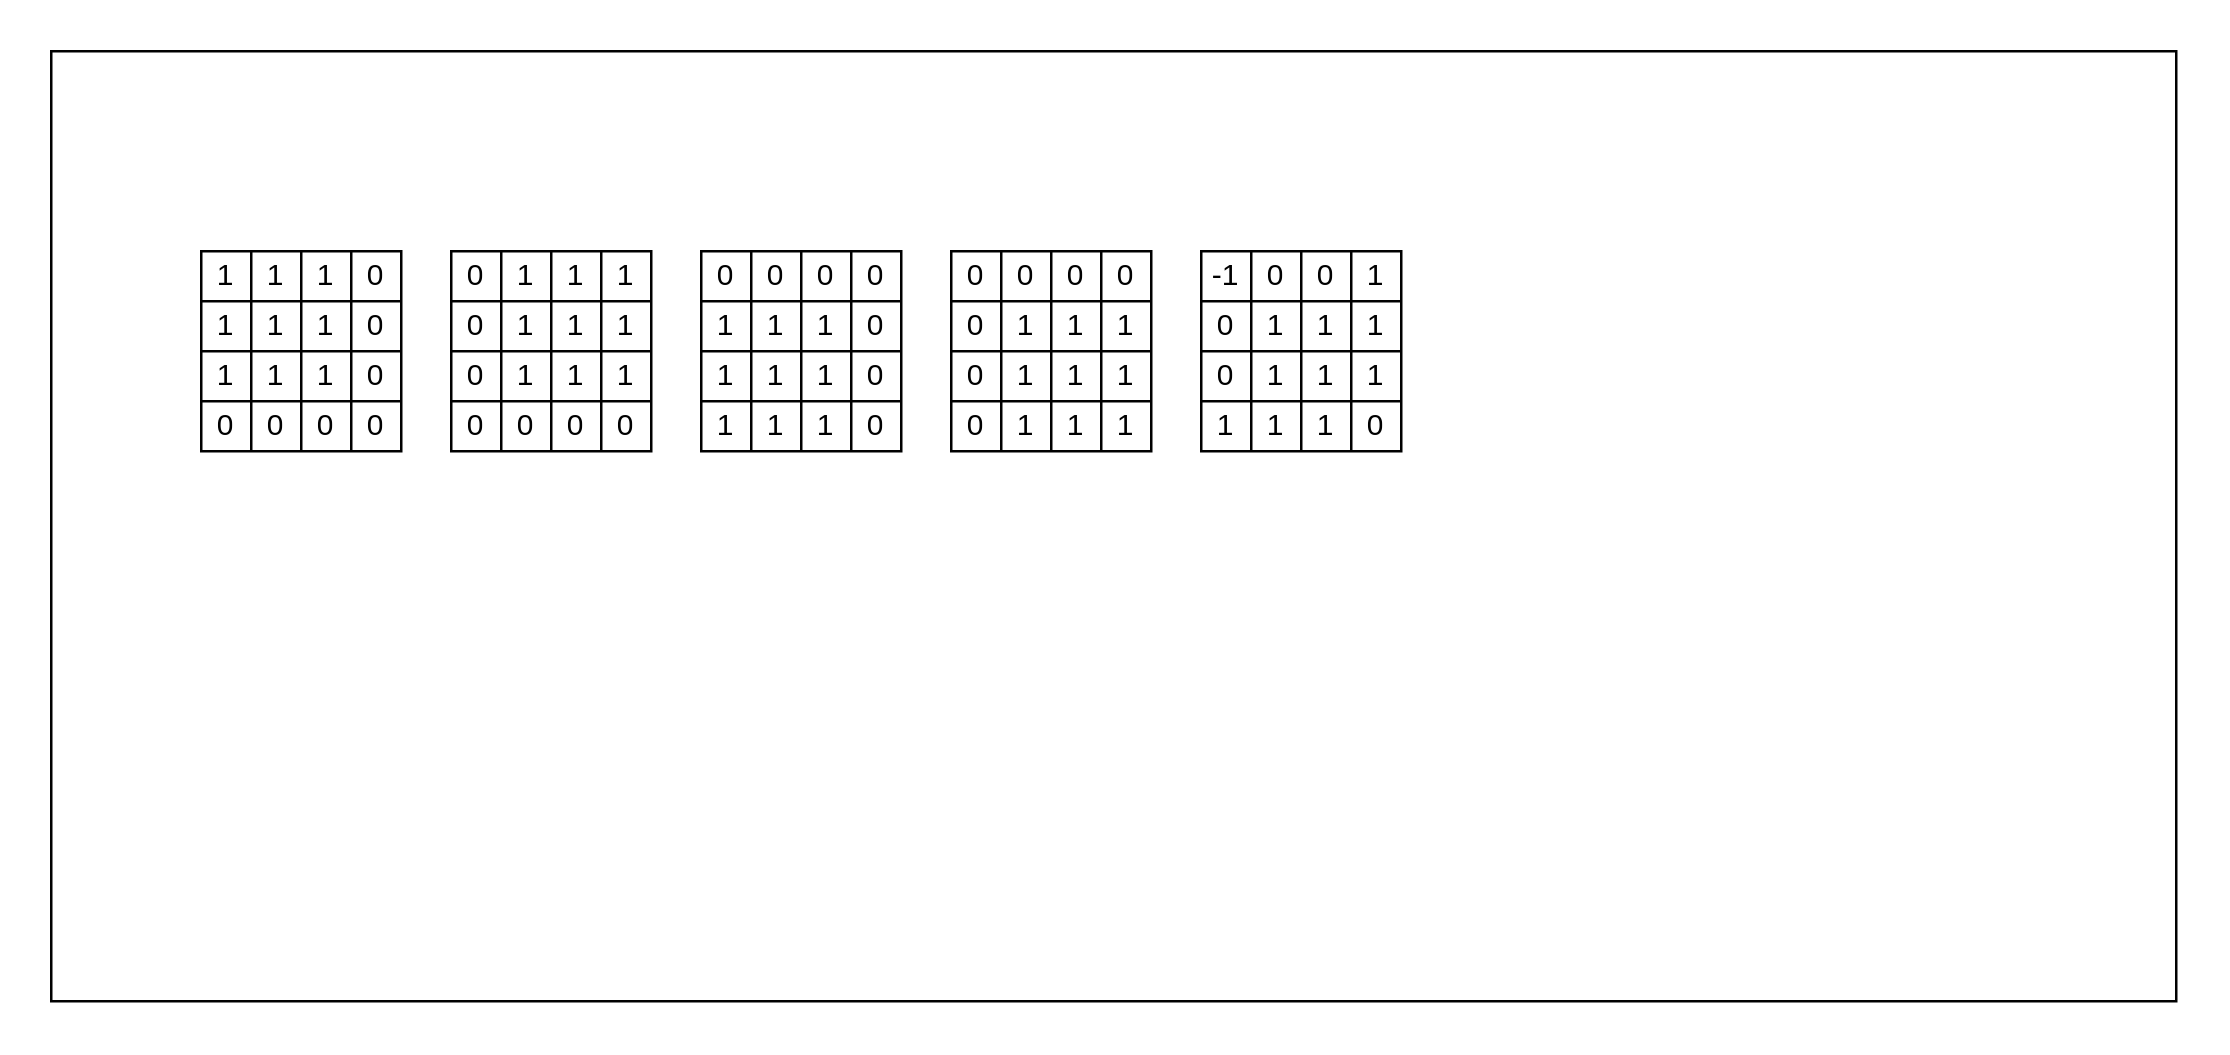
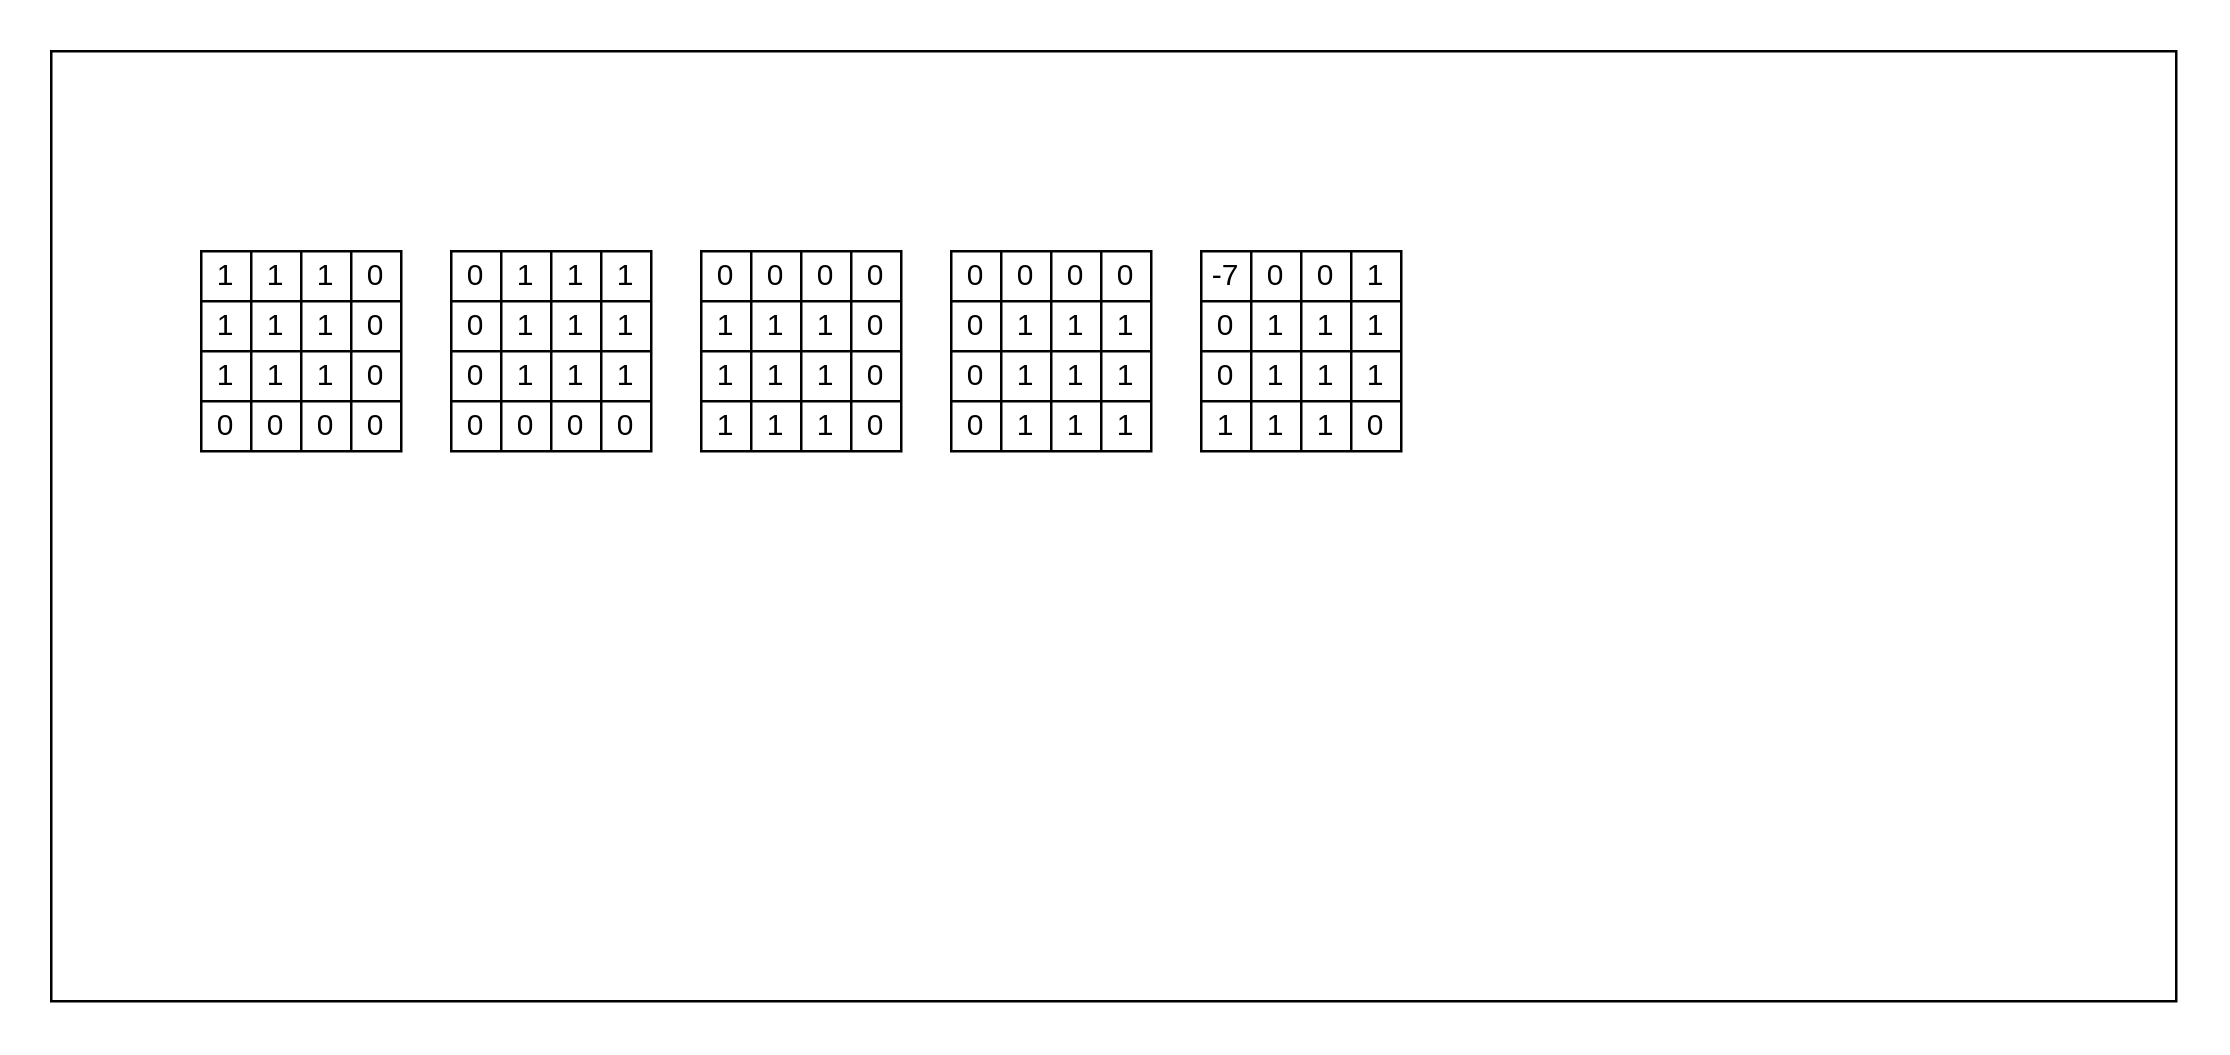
node "-1": label "-1" -> "-7"
